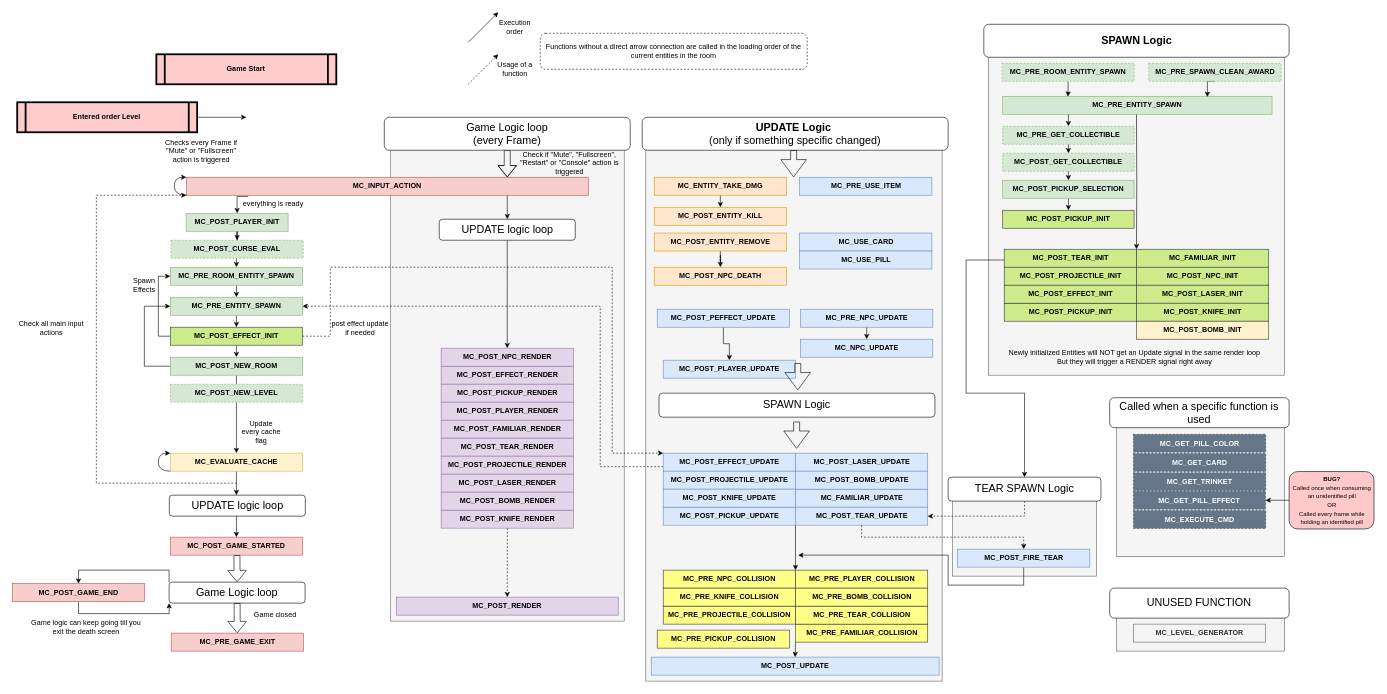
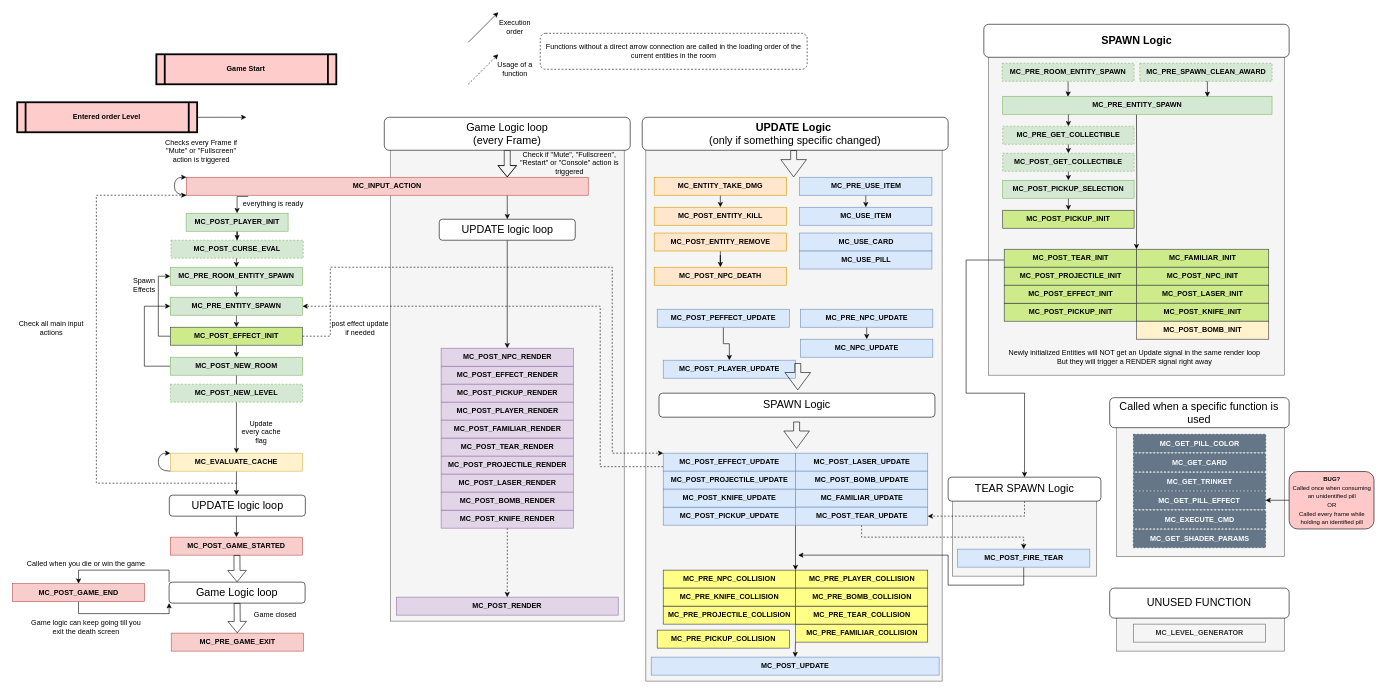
node "MC_PRE_SPAWN_CLEAN_AWARD": moved (1215, 72) -> (1206, 72)
edge "MC_PRE_USE_ITEM" -> "MC_USE_ITEM": added
node "MC_USE_ITEM": added
node "MC_GET_SHADER_PARAMS": added
node "Called when you die or win the game": added
